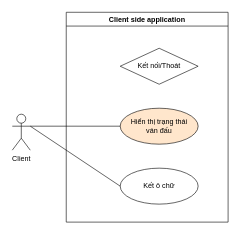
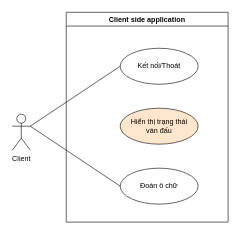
node "Kết nối/Thoát": shape diamond -> ellipse
edge "Hiển thị trạng thái ván đấu" -- "Client": now "Kết nối/Thoát" -- "Client"
node "Kết ô chữ": label "Kết ô chữ" -> "Đoán ô chữ"
